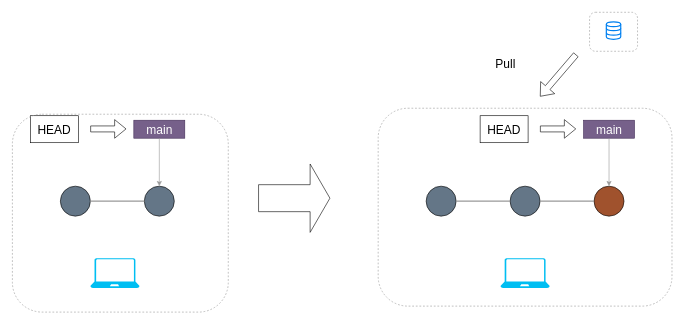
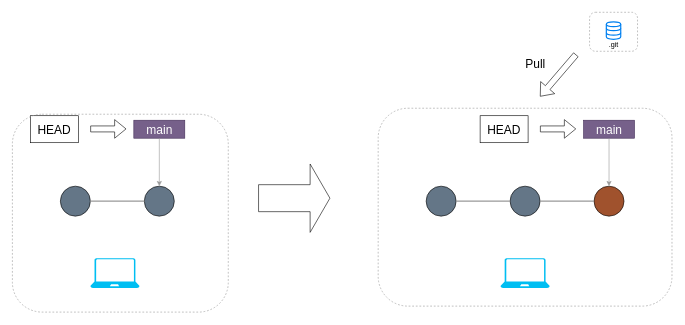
node ".git": added
node "Pull": moved (506, 63) -> (536, 63)
